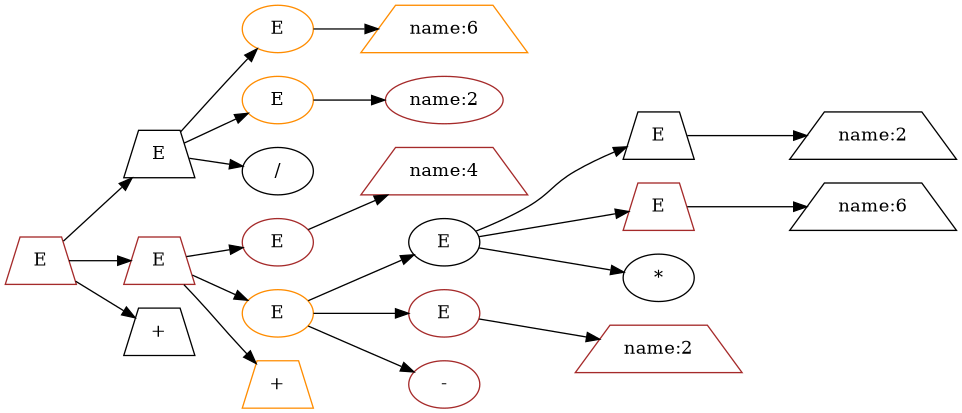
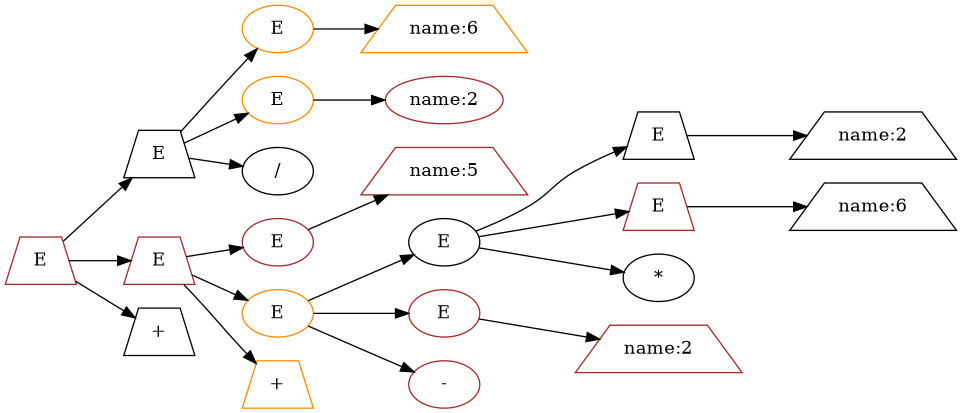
node "name:4": label "name:4" -> "name:5"
